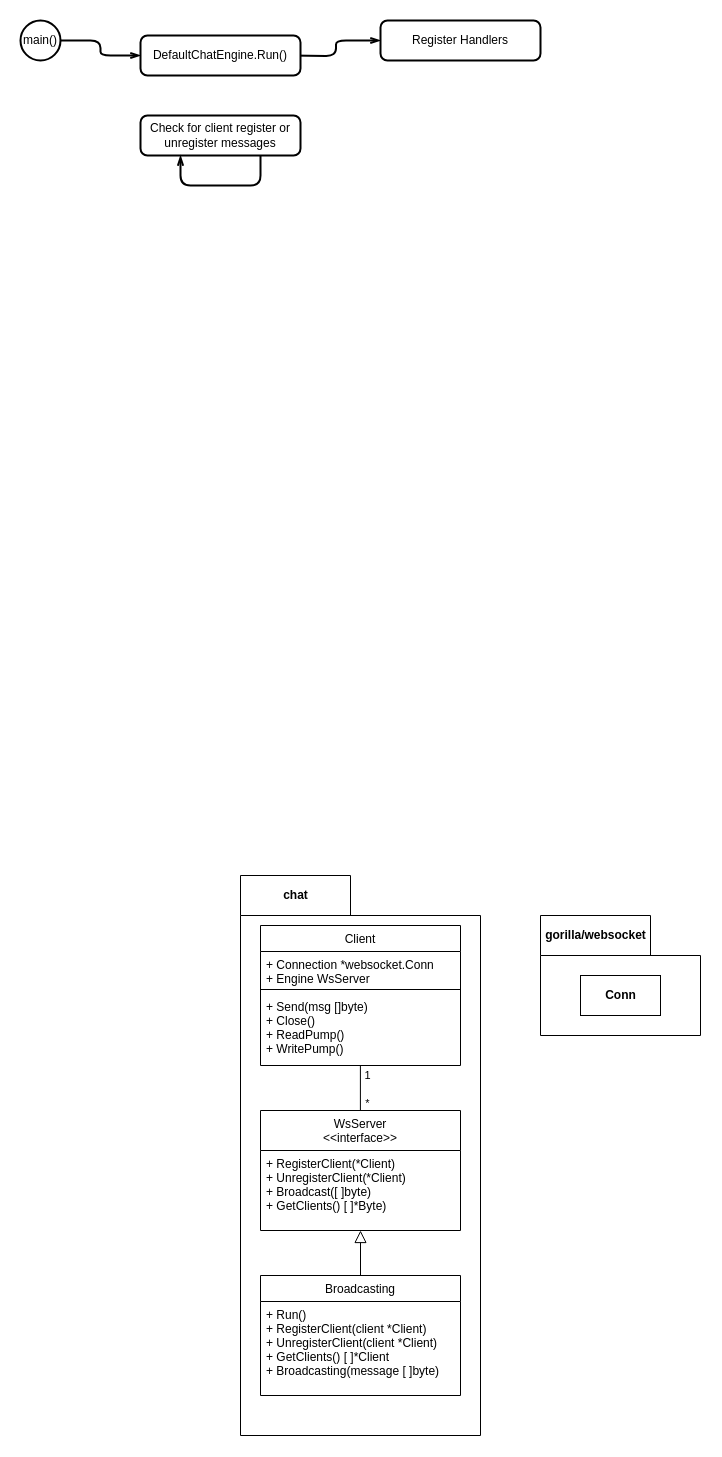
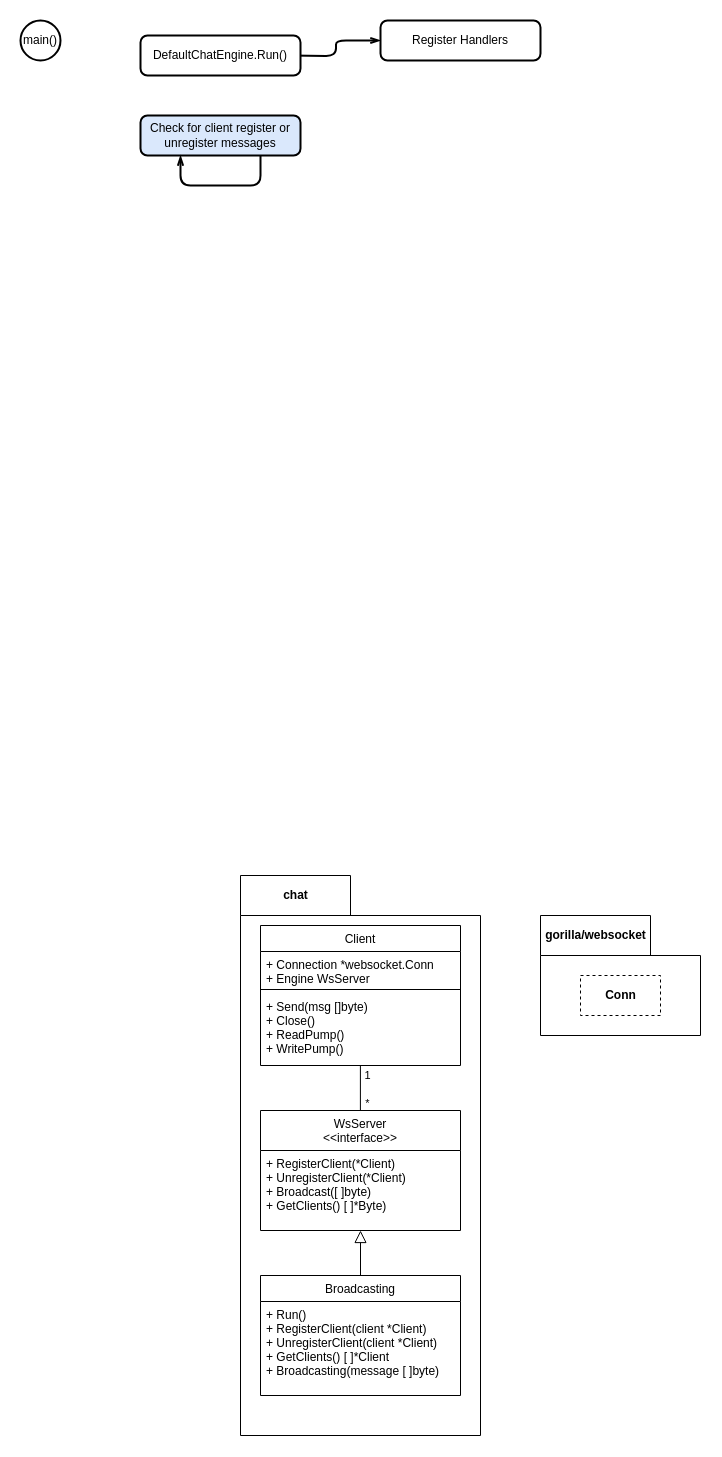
edge "main()" -> "DefaultChatEngine.Run()": removed
node "Check for client register or unregister messages": fillcolor #ffffff -> #dae8fc
node "Conn": style solid -> dashed
